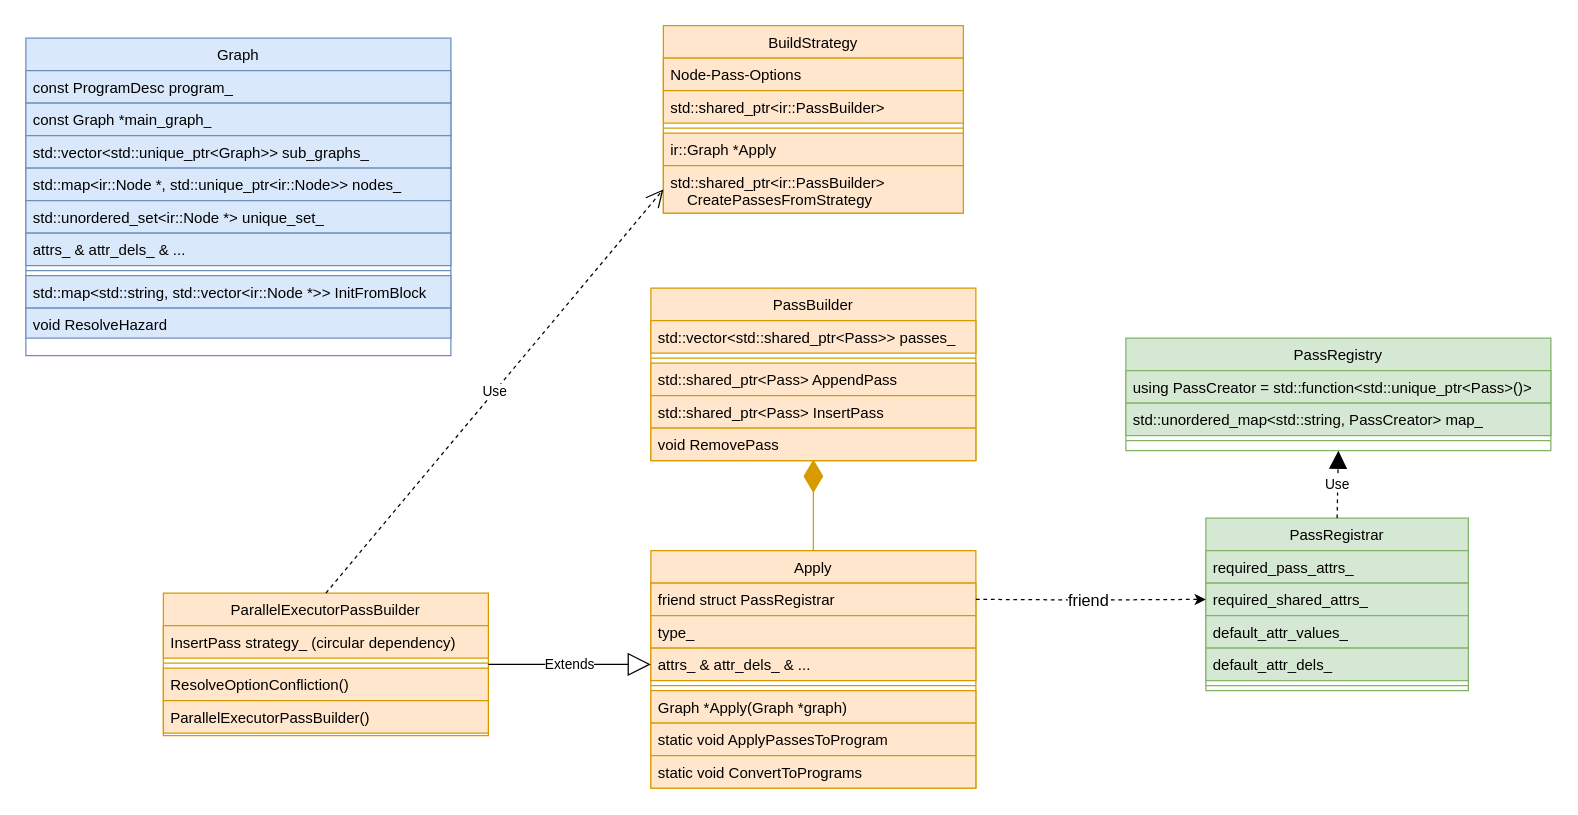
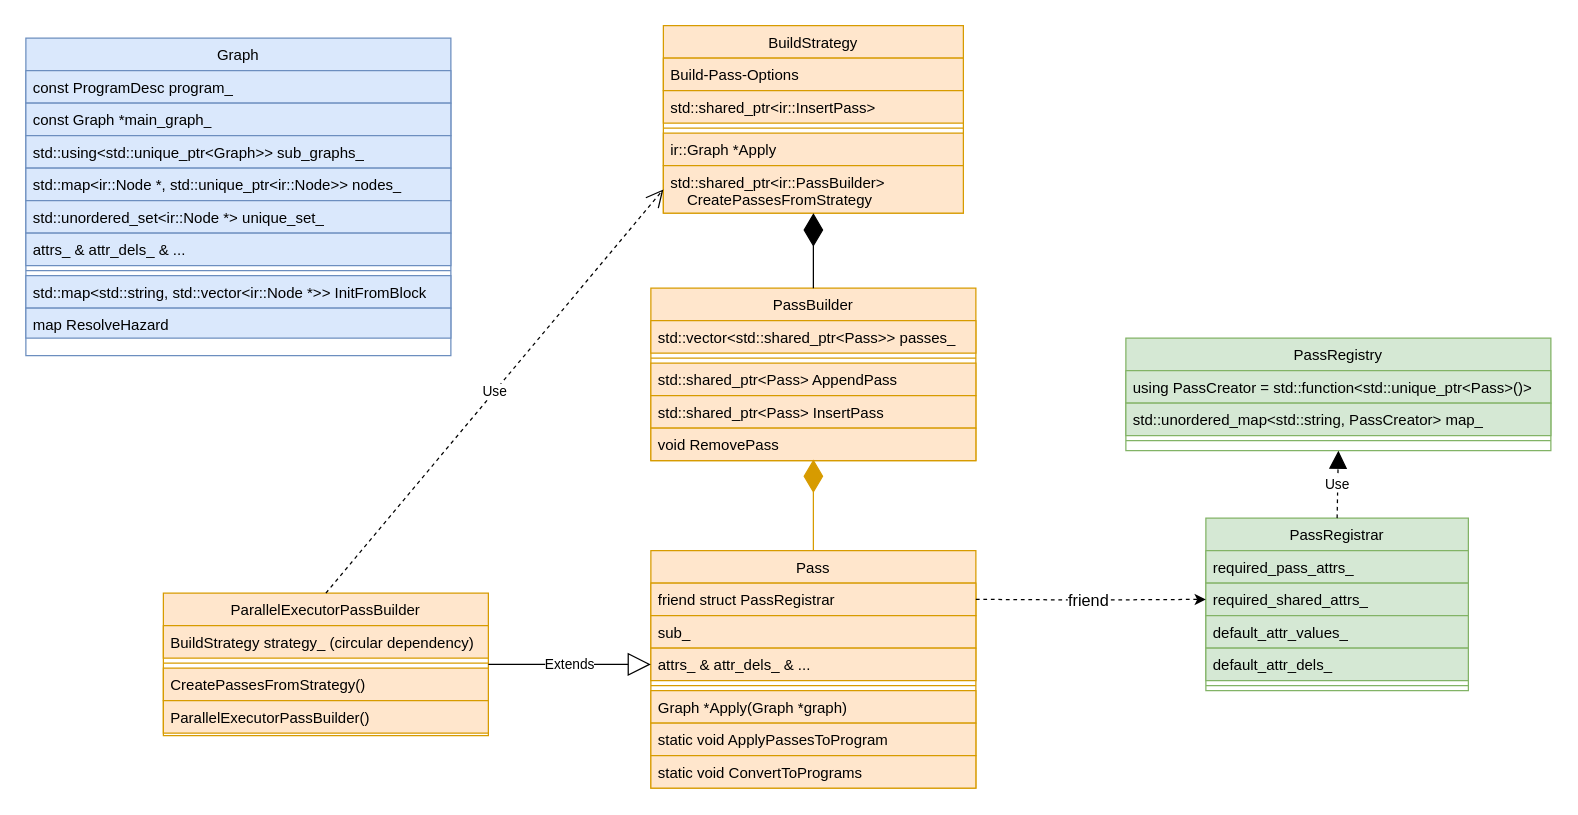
node "Node-Pass-Options": label "Node-Pass-Options" -> "Build-Pass-Options"
node "std::shared_ptr<ir::PassBuilder>": label "std::shared_ptr<ir::PassBuilder>" -> "std::shared_ptr<ir::InsertPass>"
node "std::vector<std::unique_ptr<Graph>> sub_graphs_": label "std::vector<std::unique_ptr<Graph>> sub_graphs_" -> "std::using<std::unique_ptr<Graph>> sub_graphs_"
edge "PassBuilder" -> "BuildStrategy": added
node "void ResolveHazard": label "void ResolveHazard" -> "map ResolveHazard"
node "Apply": label "Apply" -> "Pass"
node "type_": label "type_" -> "sub_"
node "InsertPass strategy_ (circular dependency)": label "InsertPass strategy_ (circular dependency)" -> "BuildStrategy strategy_ (circular dependency)"
node "ResolveOptionConfliction()": label "ResolveOptionConfliction()" -> "CreatePassesFromStrategy()"
